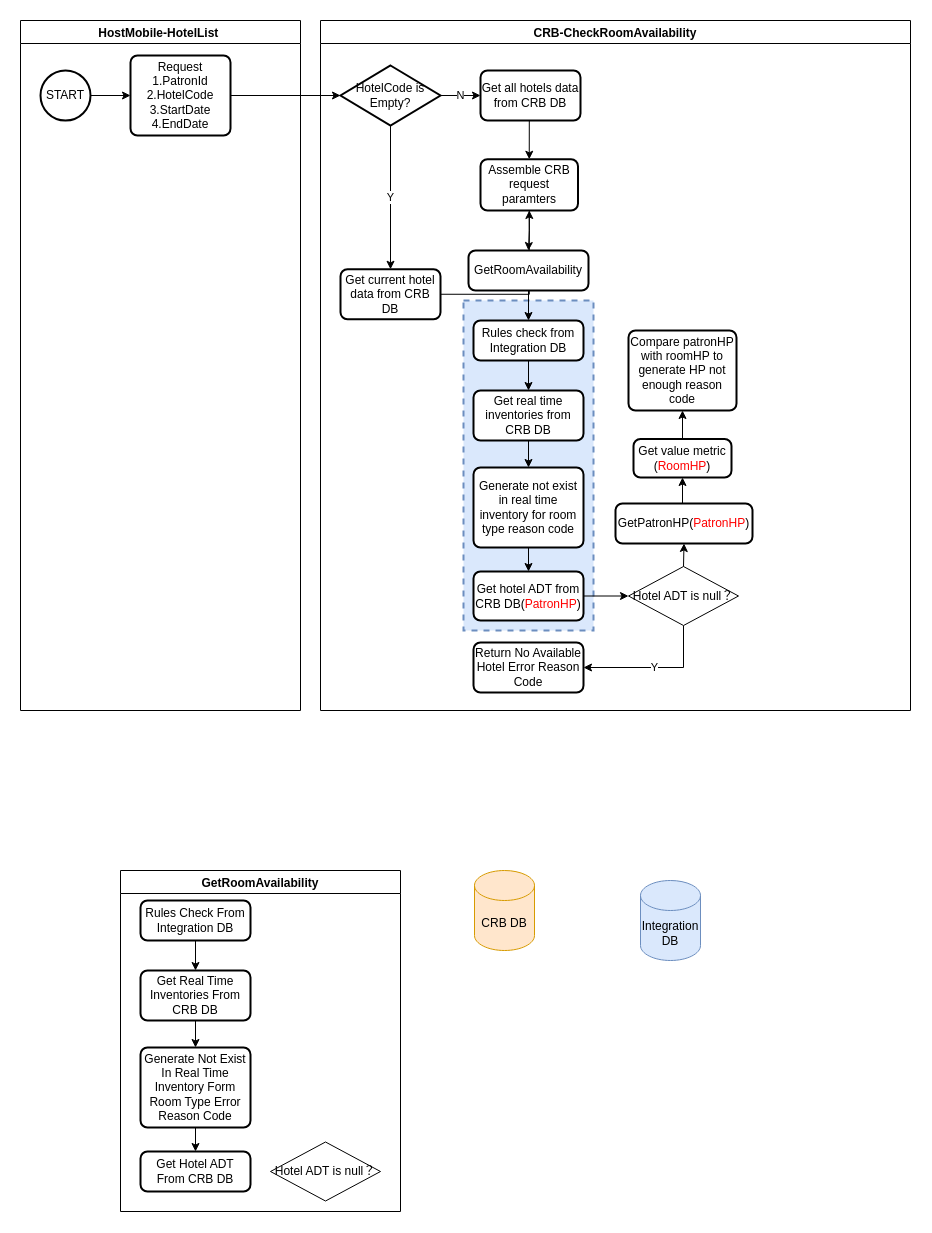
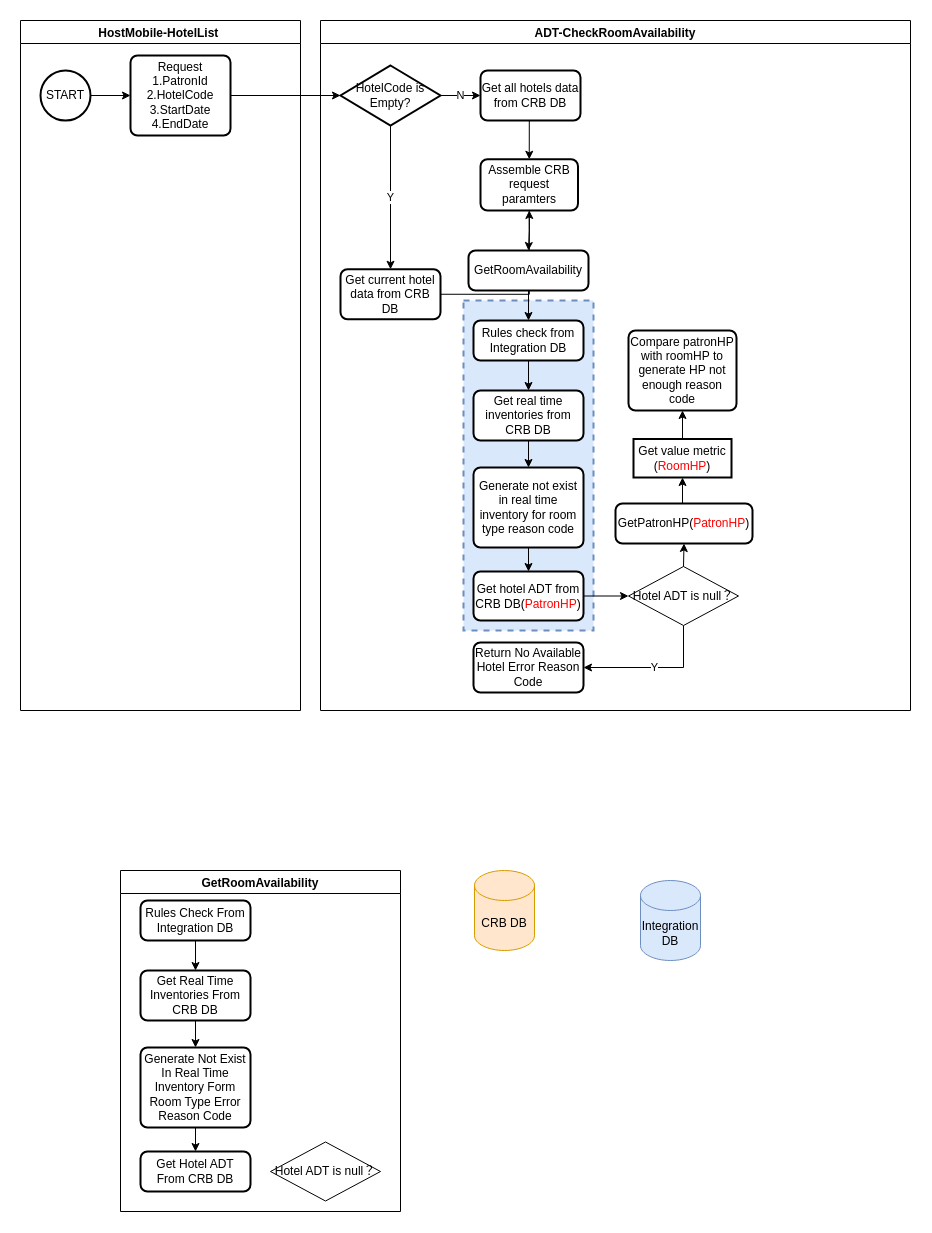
node "CRB-CheckRoomAvailability": label "CRB-CheckRoomAvailability" -> "ADT-CheckRoomAvailability"
node "Get value metric (RoomHP)": shape rounded rectangle -> rectangle
